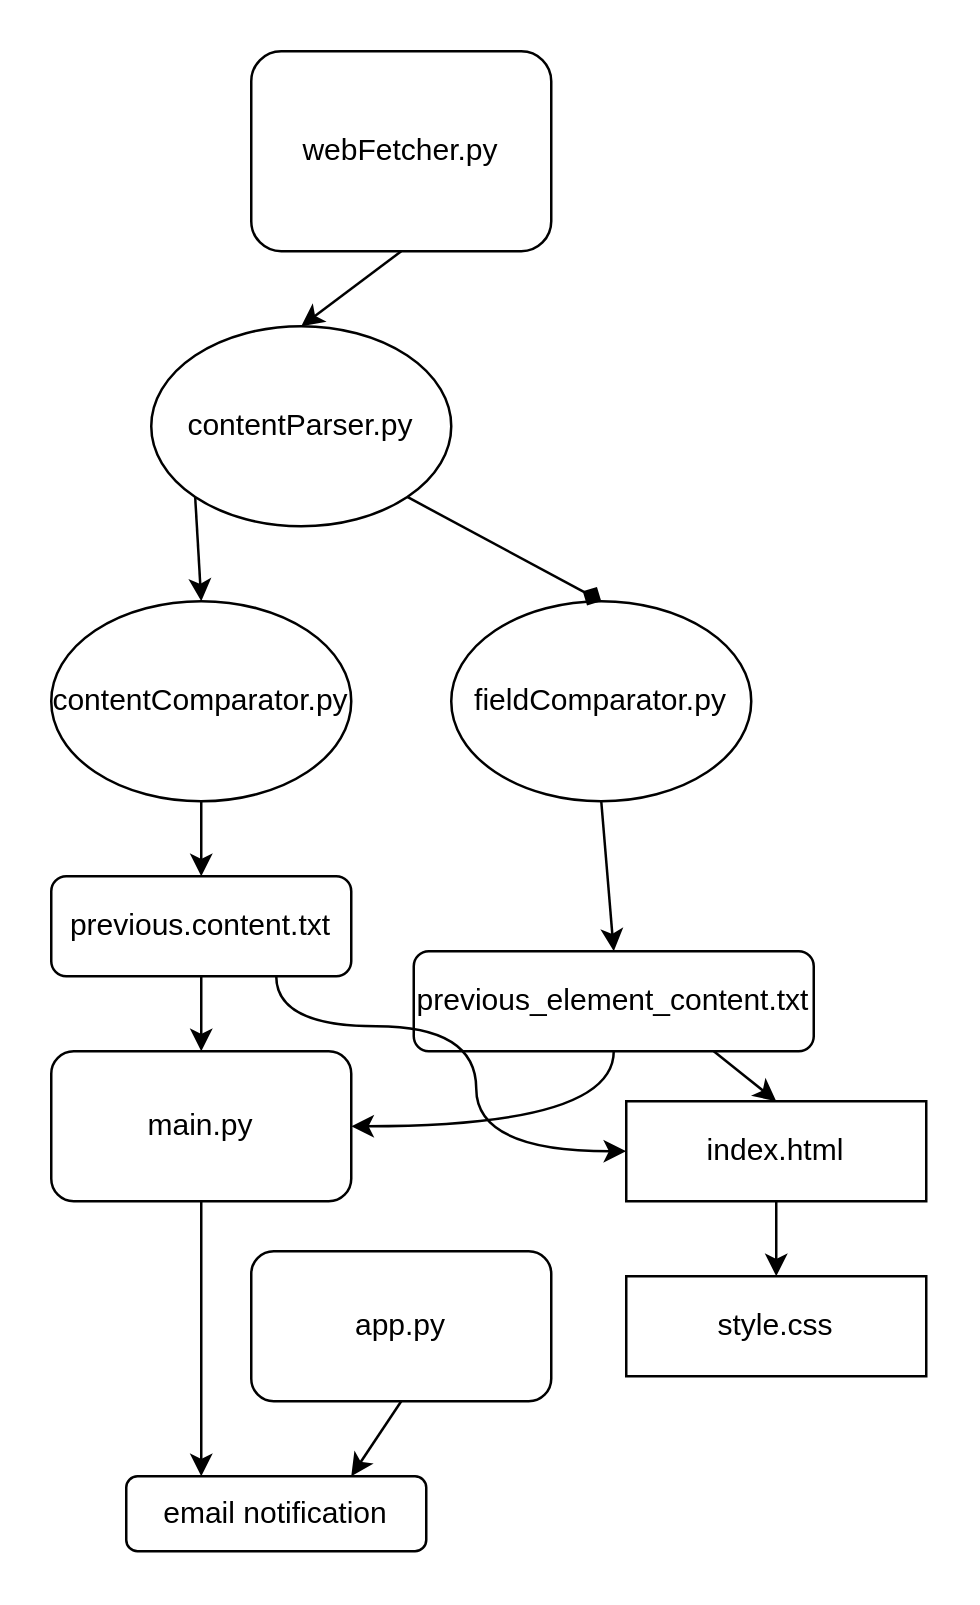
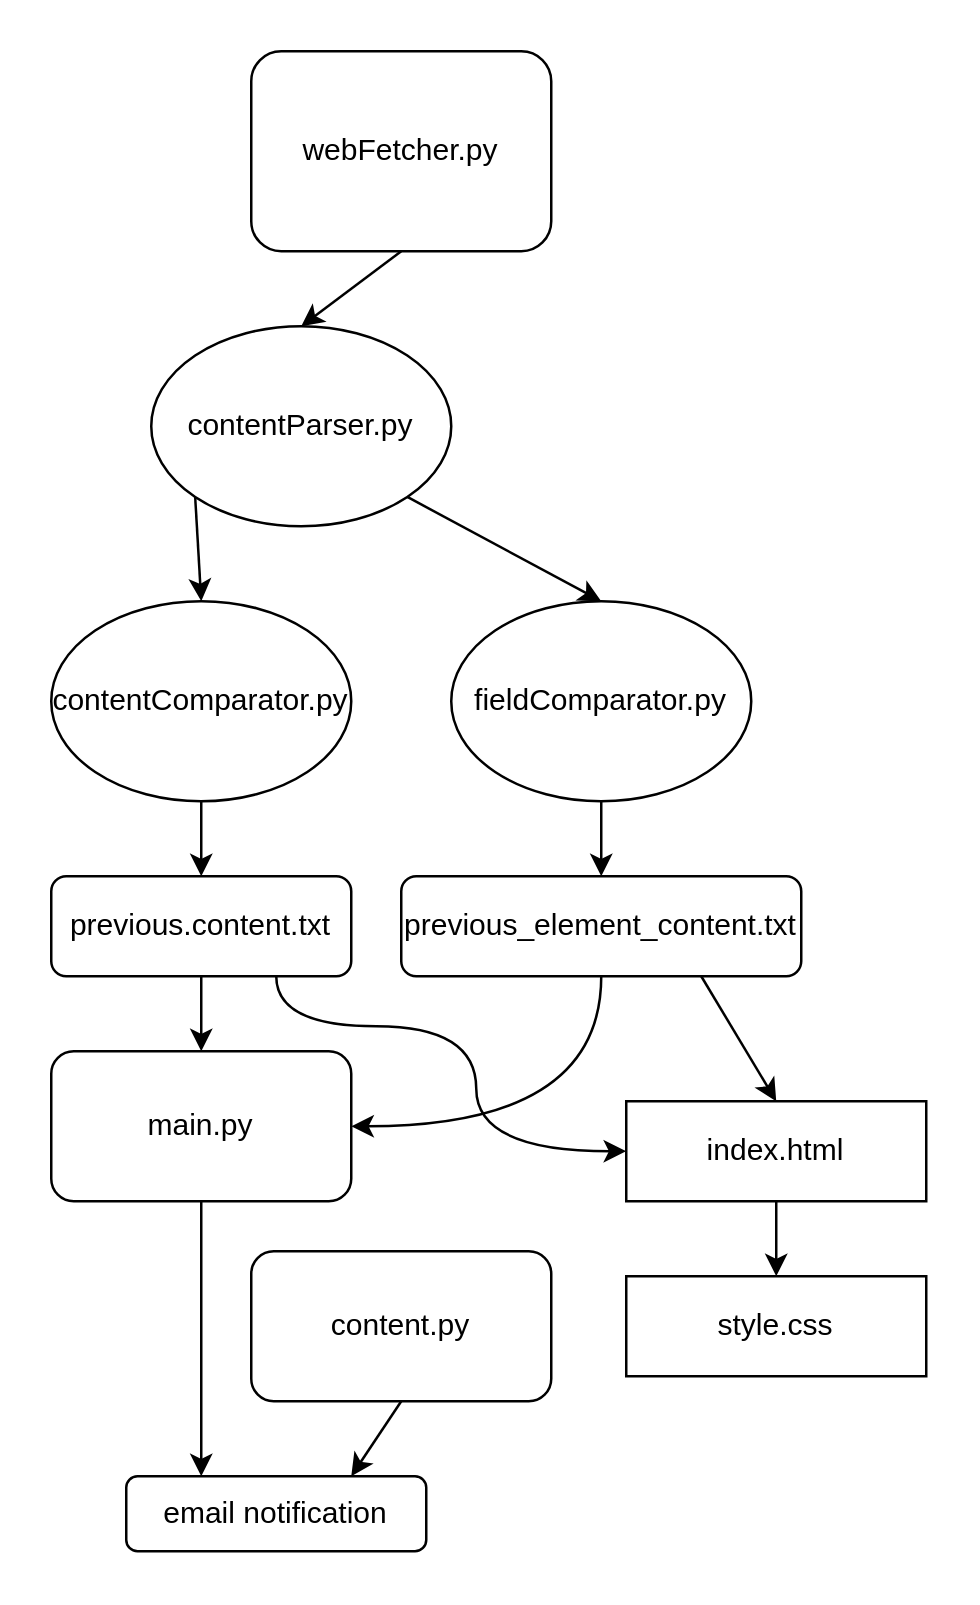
edge "contentParser.py" -> "fieldComparator.py": arrowhead diamond -> classic
node "previous_element_content.txt": moved (614, 1001) -> (601, 926)
node "app.py": label "app.py" -> "content.py"
